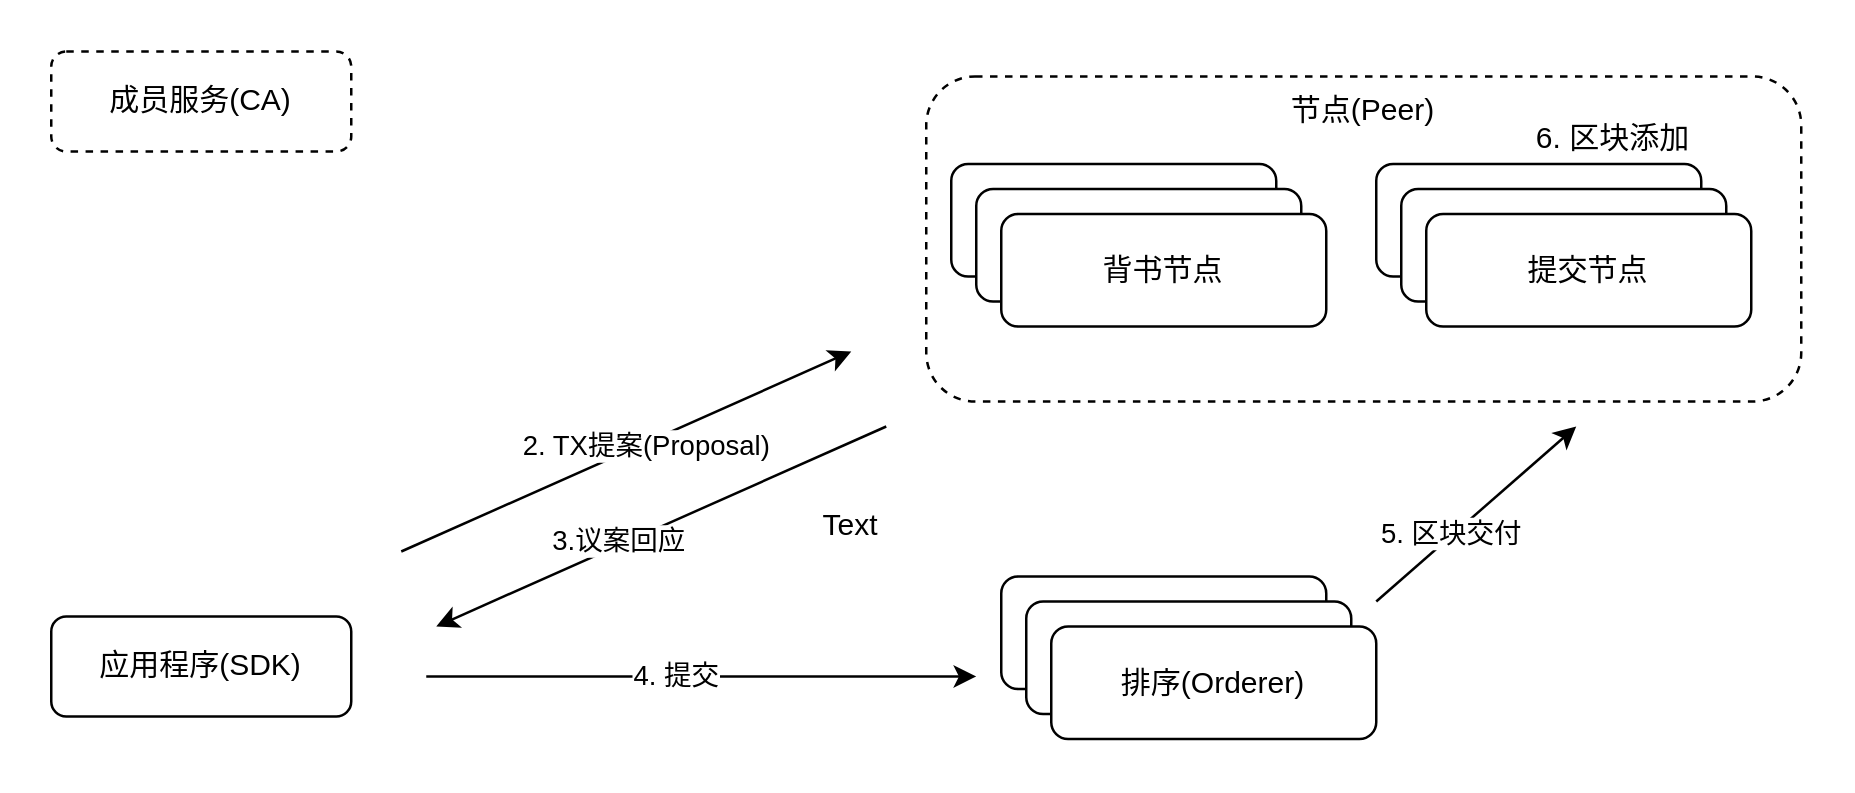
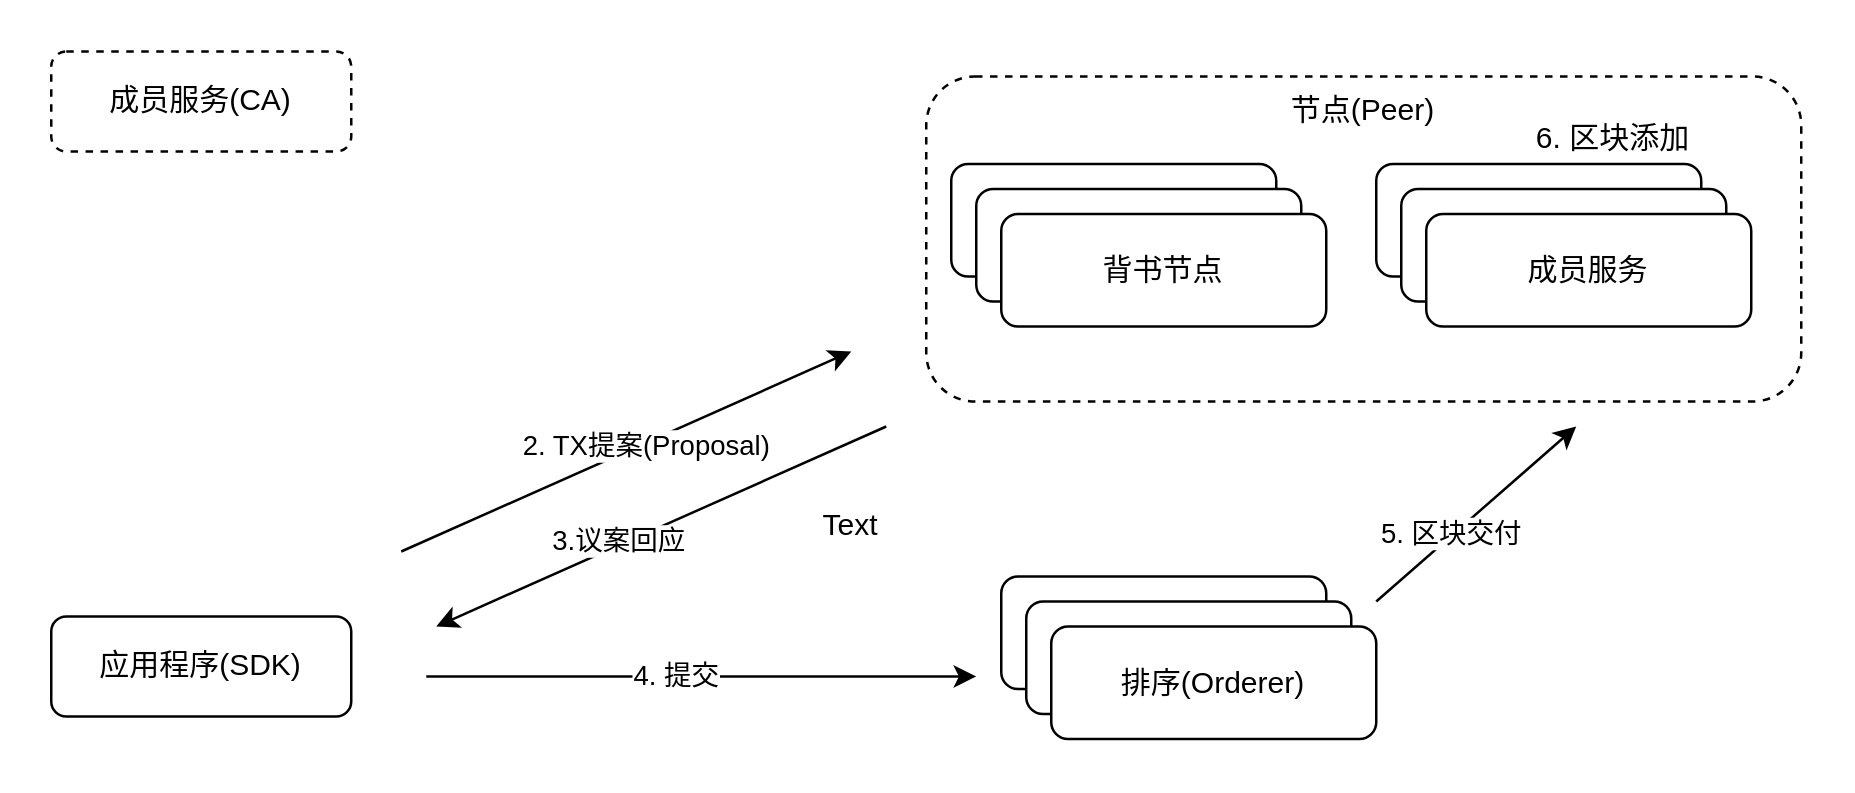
node "提交节点": label "提交节点" -> "成员服务"
